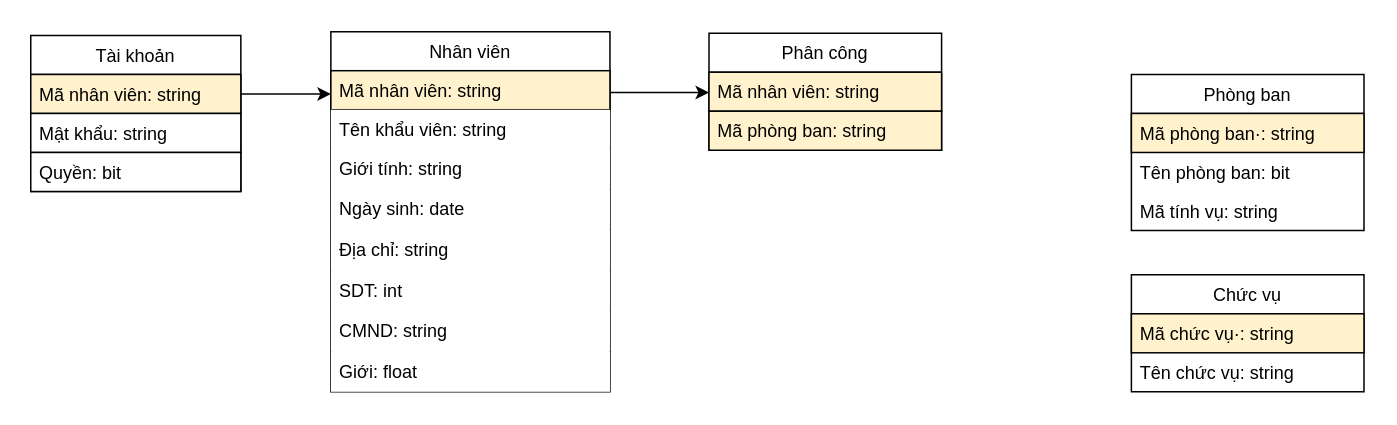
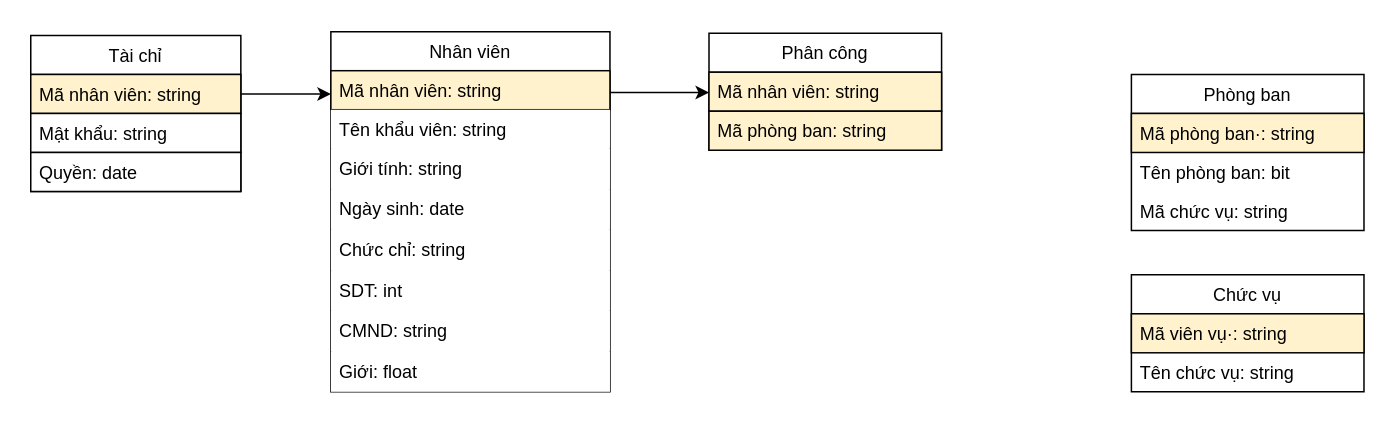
node "Tài khoản": label "Tài khoản" -> "Tài chỉ"
node "Quyền: bit": label "Quyền: bit" -> "Quyền: date"
node "Mã tính vụ: string": label "Mã tính vụ: string" -> "Mã chức vụ: string"
node "Địa chỉ: string": label "Địa chỉ: string" -> "Chức chỉ: string"
node "Mã chức vụ·: string": label "Mã chức vụ·: string" -> "Mã viên vụ·: string"
